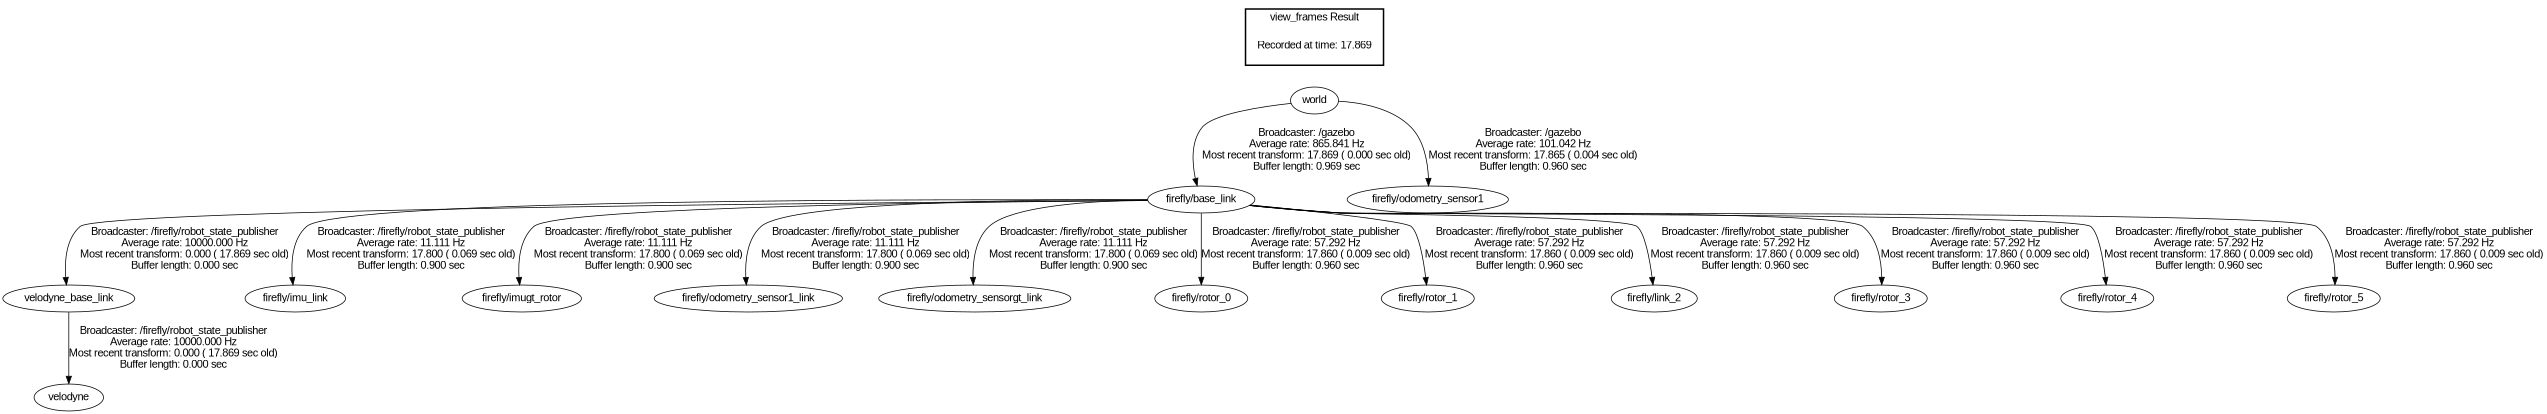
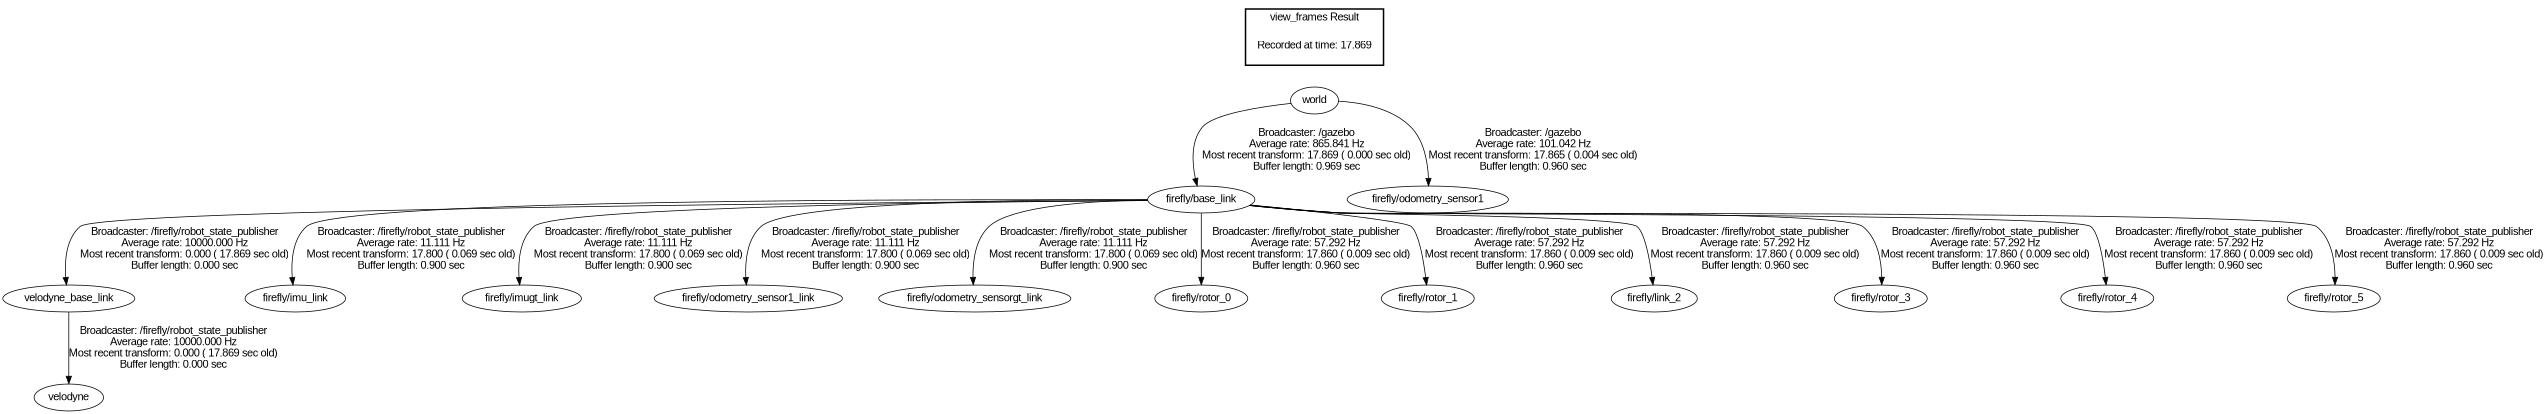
node "firefly/imugt_rotor": label "firefly/imugt_rotor" -> "firefly/imugt_link"
